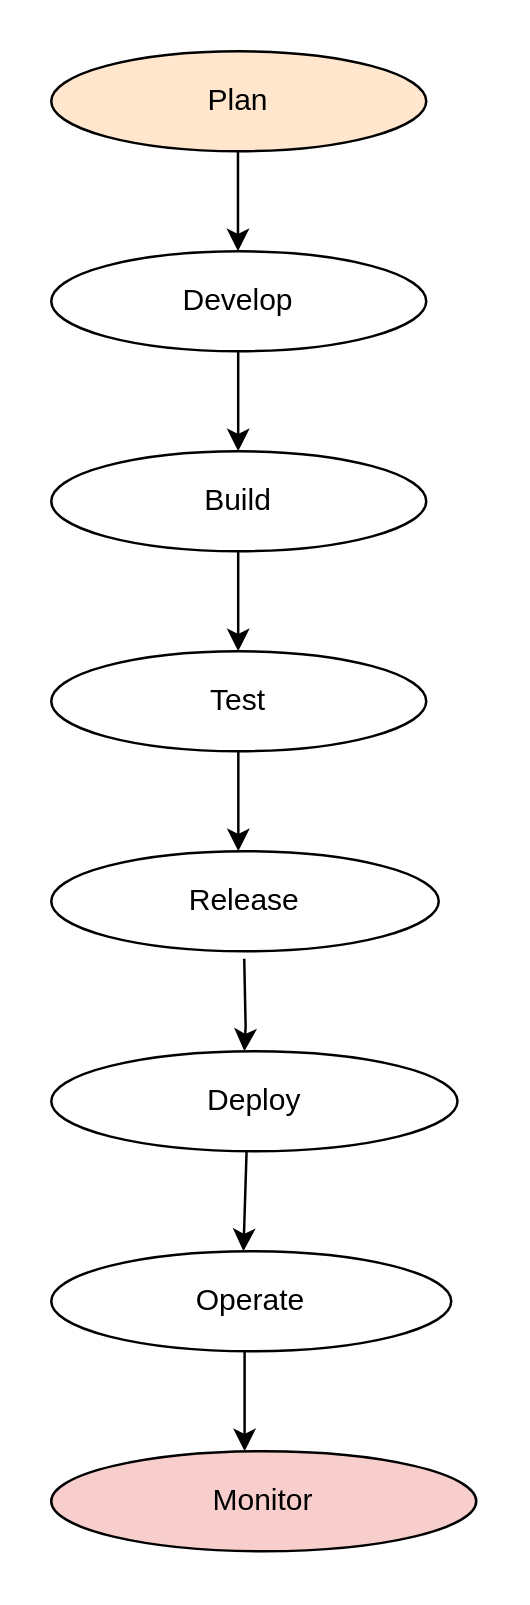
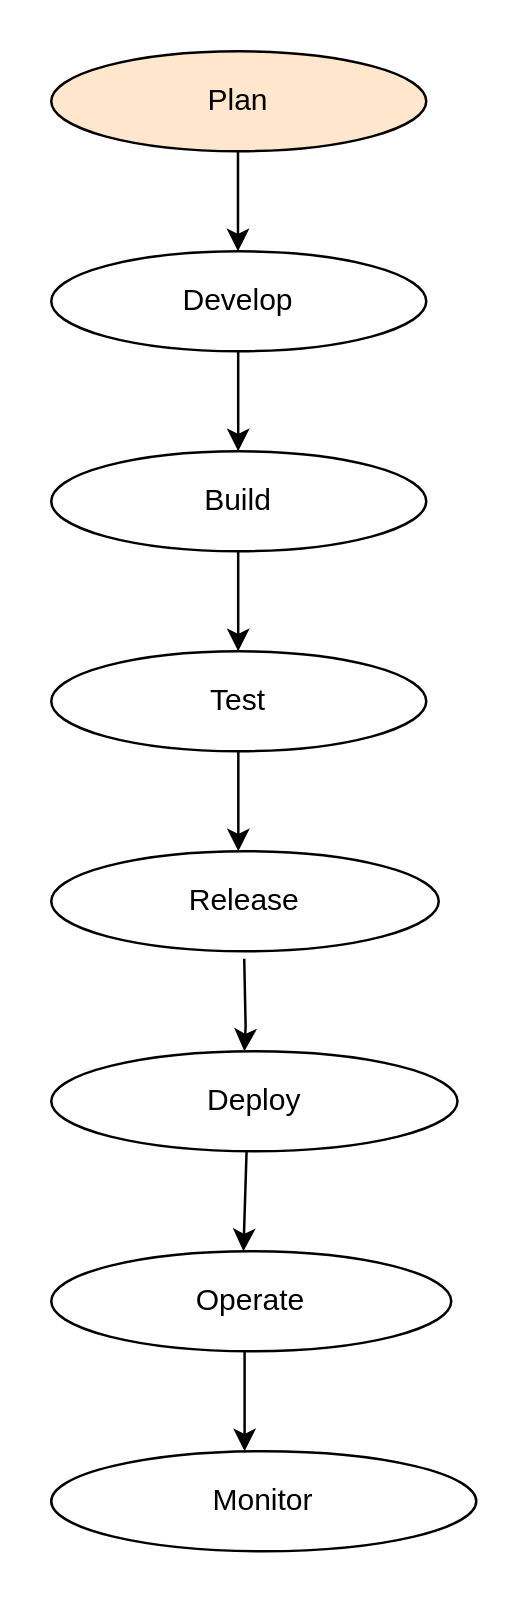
node "Monitor": fillcolor #f8cecc -> #ffffff
